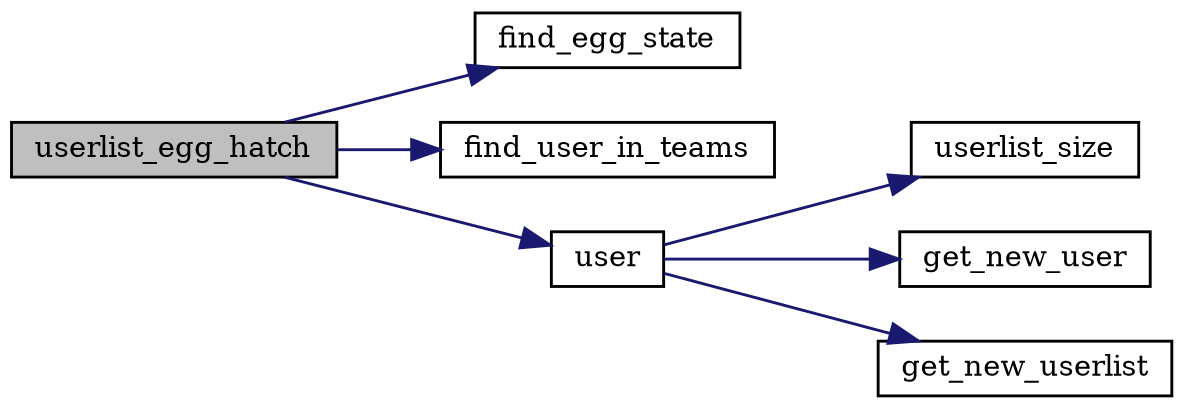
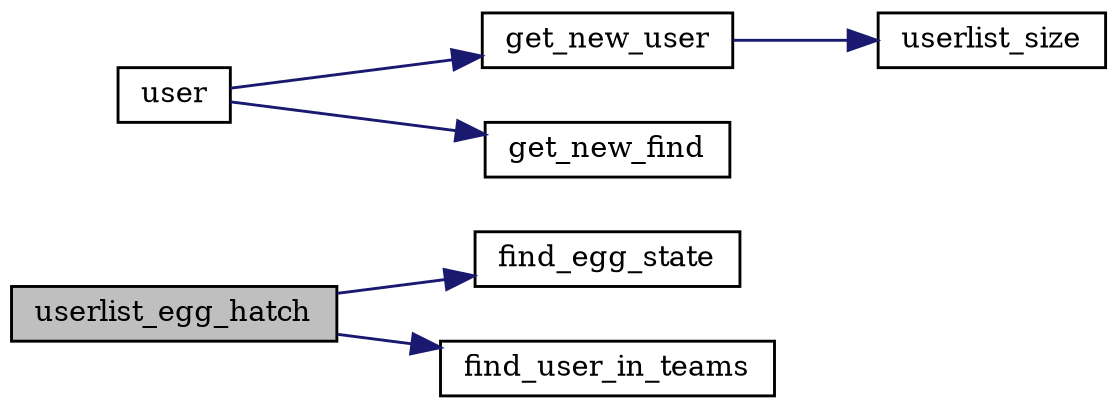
edge "userlist_egg_hatch" -> "user": removed
edge "user" -> "userlist_size": now "get_new_user" -> "userlist_size"
node "get_new_userlist": label "get_new_userlist" -> "get_new_find"
